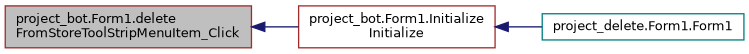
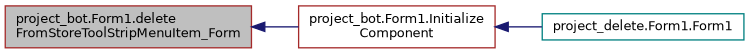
node "project_bot.Form1.delete FromStoreToolStripMenuItem_Click": label "project_bot.Form1.delete FromStoreToolStripMenuItem_Click" -> "project_bot.Form1.delete FromStoreToolStripMenuItem_Form"
node "project_bot.Form1.Initialize Initialize": label "project_bot.Form1.Initialize Initialize" -> "project_bot.Form1.Initialize Component"
